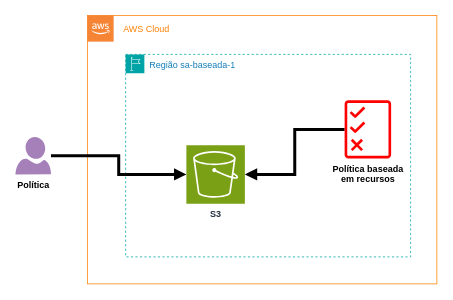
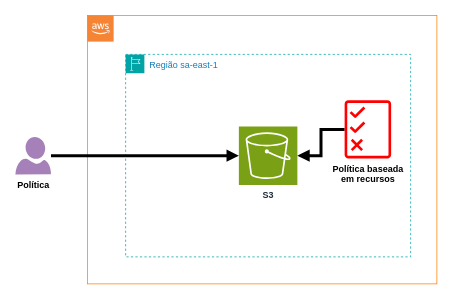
node "AWS Cloud": removed
node "Região sa-baseada-1": label "Região sa-baseada-1" -> "Região sa-east-1"
node "S3": moved (216, 174) -> (268, 156)
